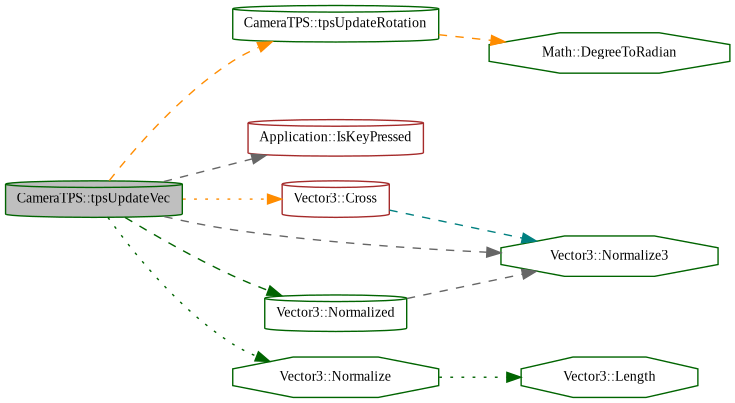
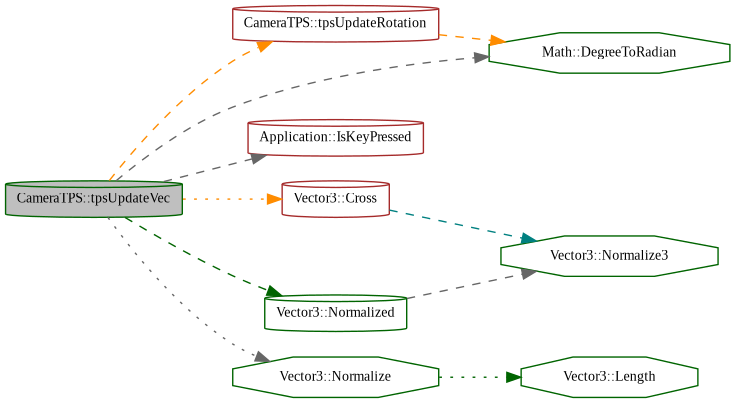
node "CameraTPS::tpsUpdateRotation": color darkgreen -> brown
edge "CameraTPS::tpsUpdateVec" -> "Vector3::Normalize3": now "CameraTPS::tpsUpdateVec" -> "Math::DegreeToRadian"
edge "CameraTPS::tpsUpdateVec" -> "Vector3::Normalize": color darkgreen -> gray40
